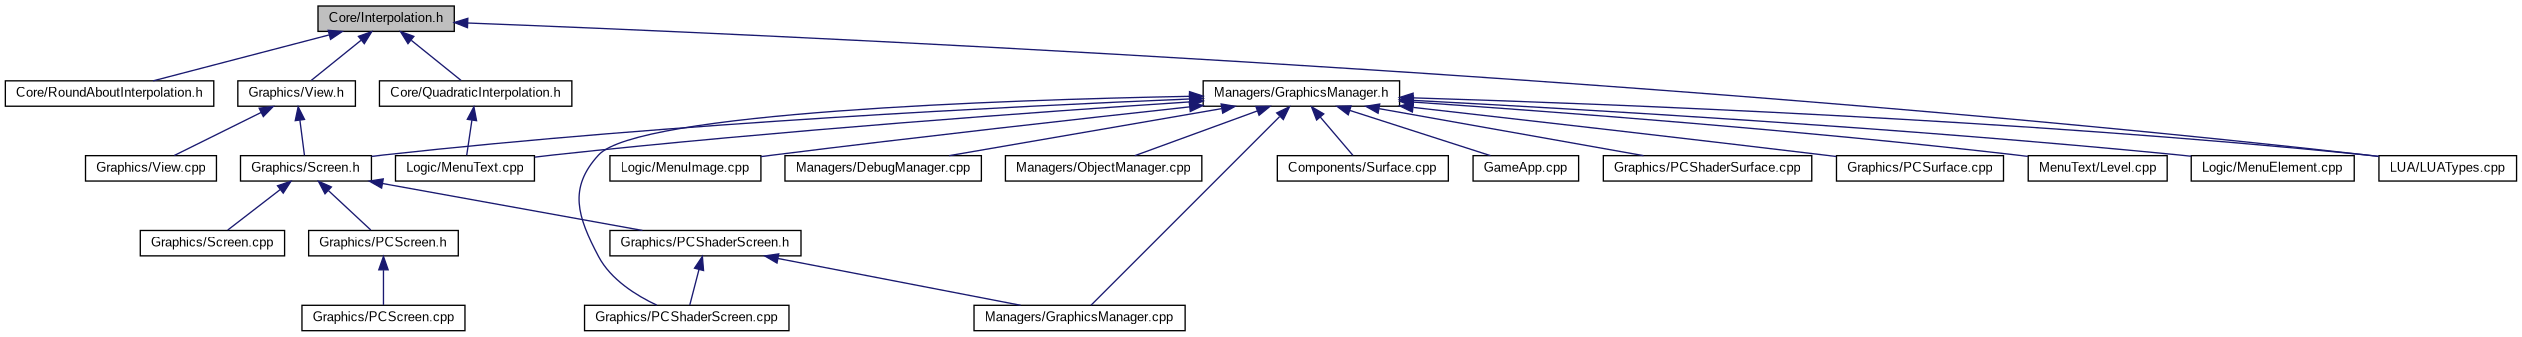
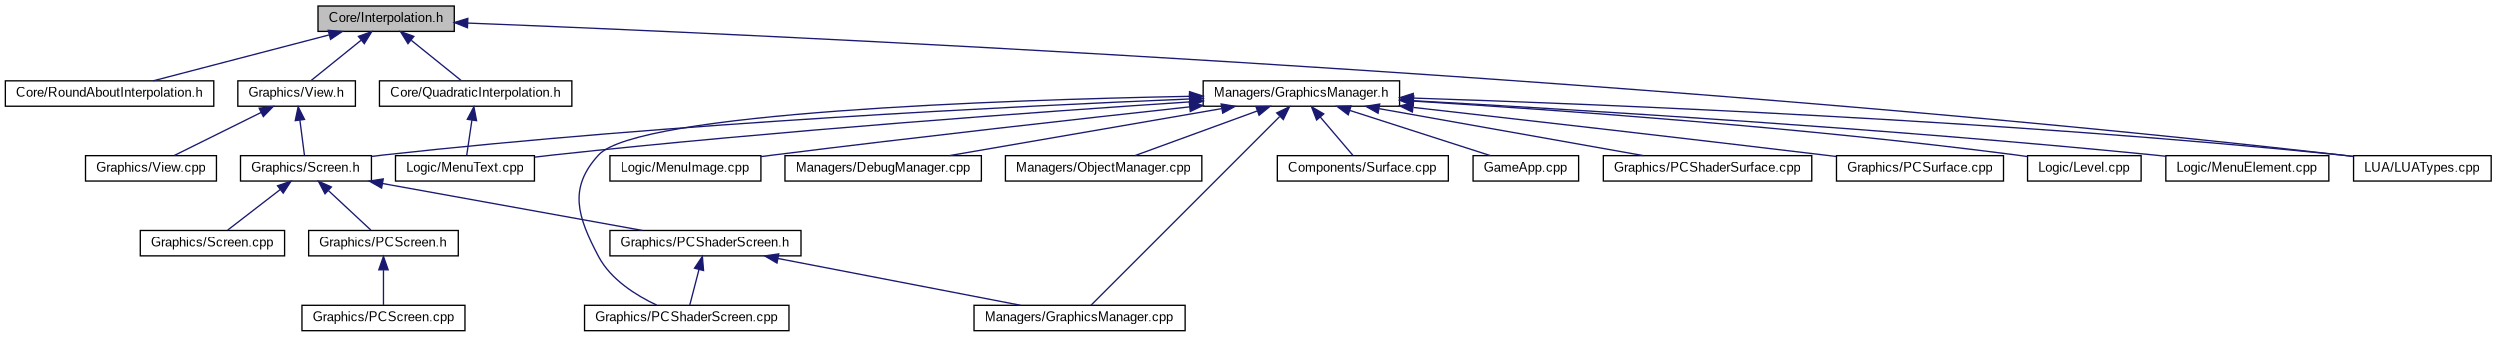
node "MenuText/Level.cpp": label "MenuText/Level.cpp" -> "Logic/Level.cpp"
